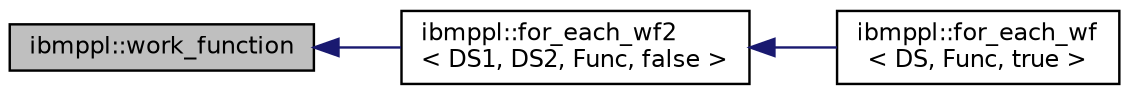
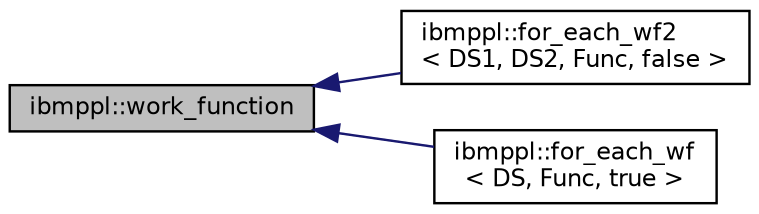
edge "ibmppl::for_each_wf < DS, Func, true >" -> "ibmppl::for_each_wf2 < DS1, DS2, Func, false >": now "ibmppl::for_each_wf < DS, Func, true >" -> "ibmppl::work_function"
